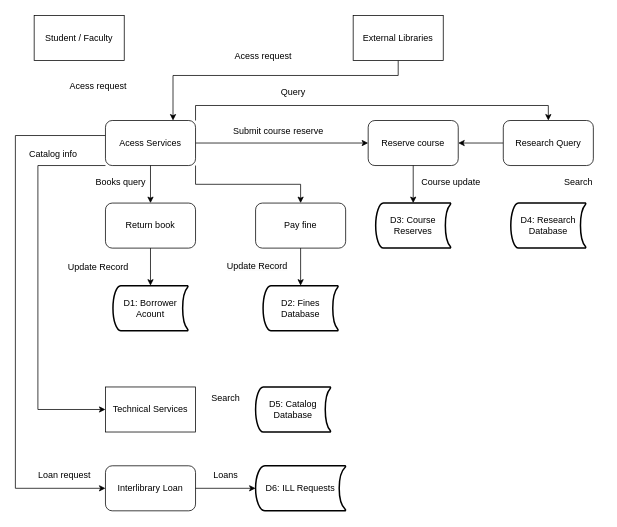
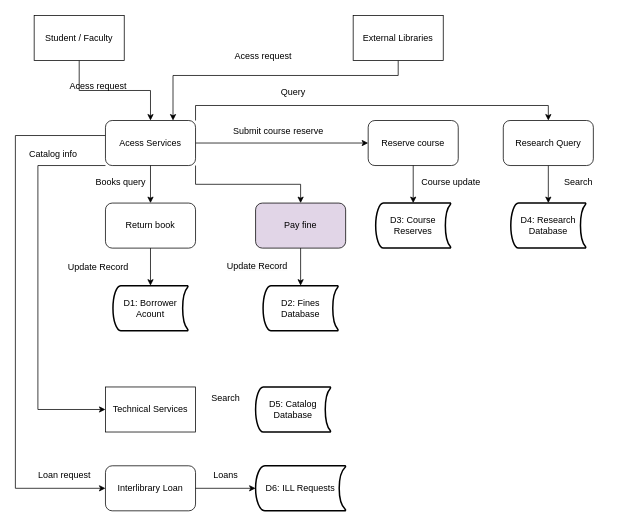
edge "Student / Faculty" -> "Acess Services": added
edge "Research Query" -> "Reserve course": now "Research Query" -> "D4: Research Database"
node "Pay fine": fillcolor #ffffff -> #e1d5e7
